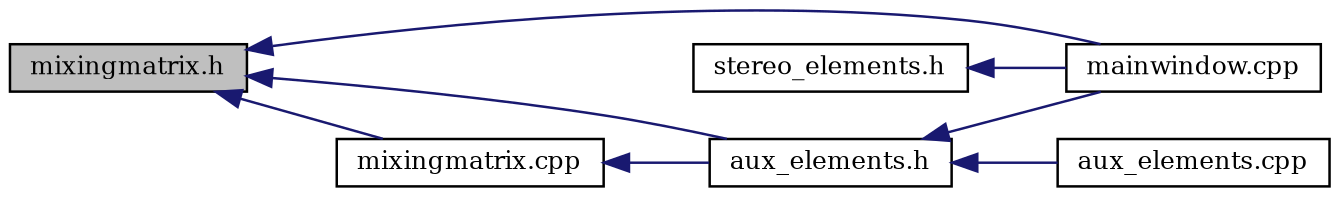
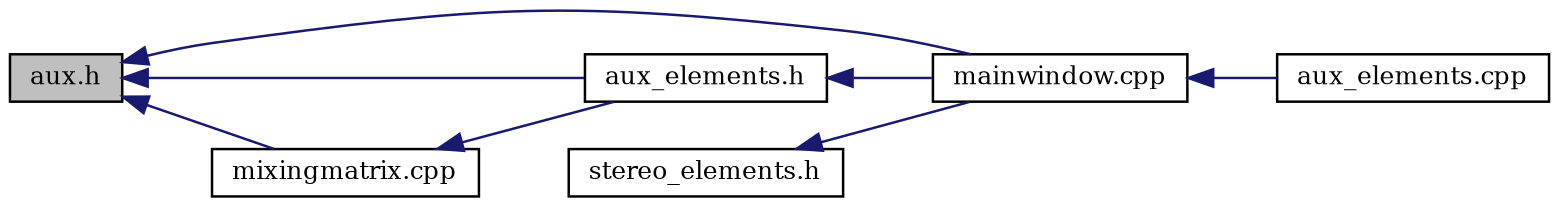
node "mixingmatrix.h": label "mixingmatrix.h" -> "aux.h"
edge "aux_elements.cpp" -> "aux_elements.h": now "aux_elements.cpp" -> "mainwindow.cpp"
